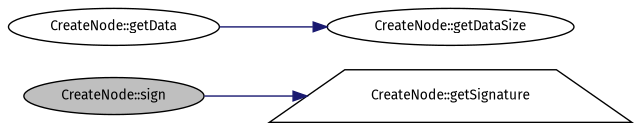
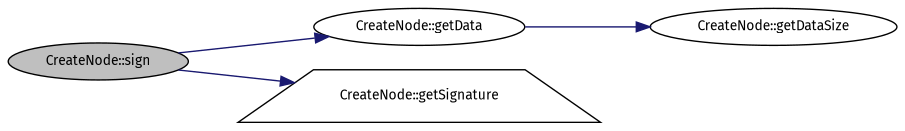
edge "CreateNode::sign" -> "CreateNode::getData": added
